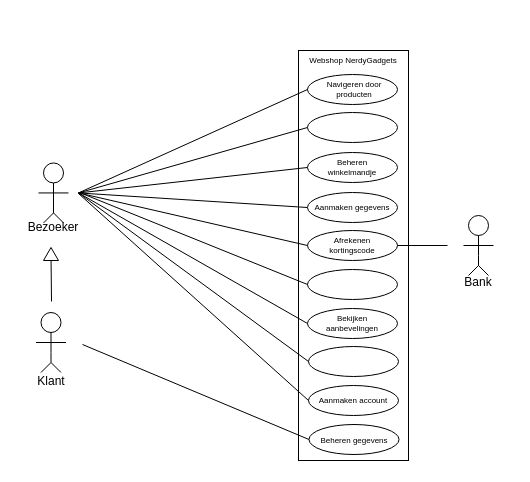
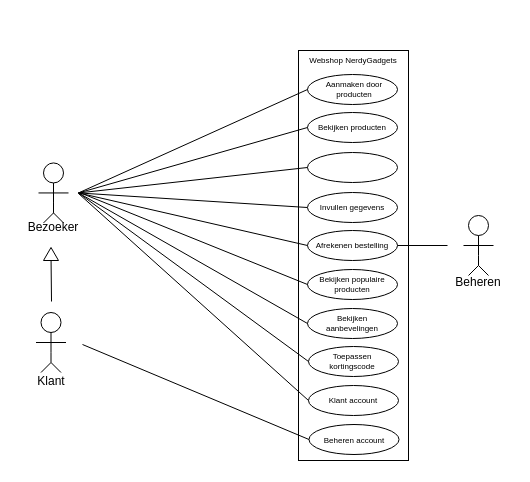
node "Navigeren door producten": label "Navigeren door producten" -> "Aanmaken door producten"
node "Bekijken producten": added
node "Beheren winkelmandje": removed
node "Aanmaken gegevens": label "Aanmaken gegevens" -> "Invullen gegevens"
node "Afrekenen kortingscode": label "Afrekenen kortingscode" -> "Afrekenen bestelling"
node "Bank": label "Bank" -> "Beheren"
node "Bekijken populaire producten": added
node "Toepassen kortingscode": added
node "Aanmaken account": label "Aanmaken account" -> "Klant account"
node "Beheren gegevens": label "Beheren gegevens" -> "Beheren account"
